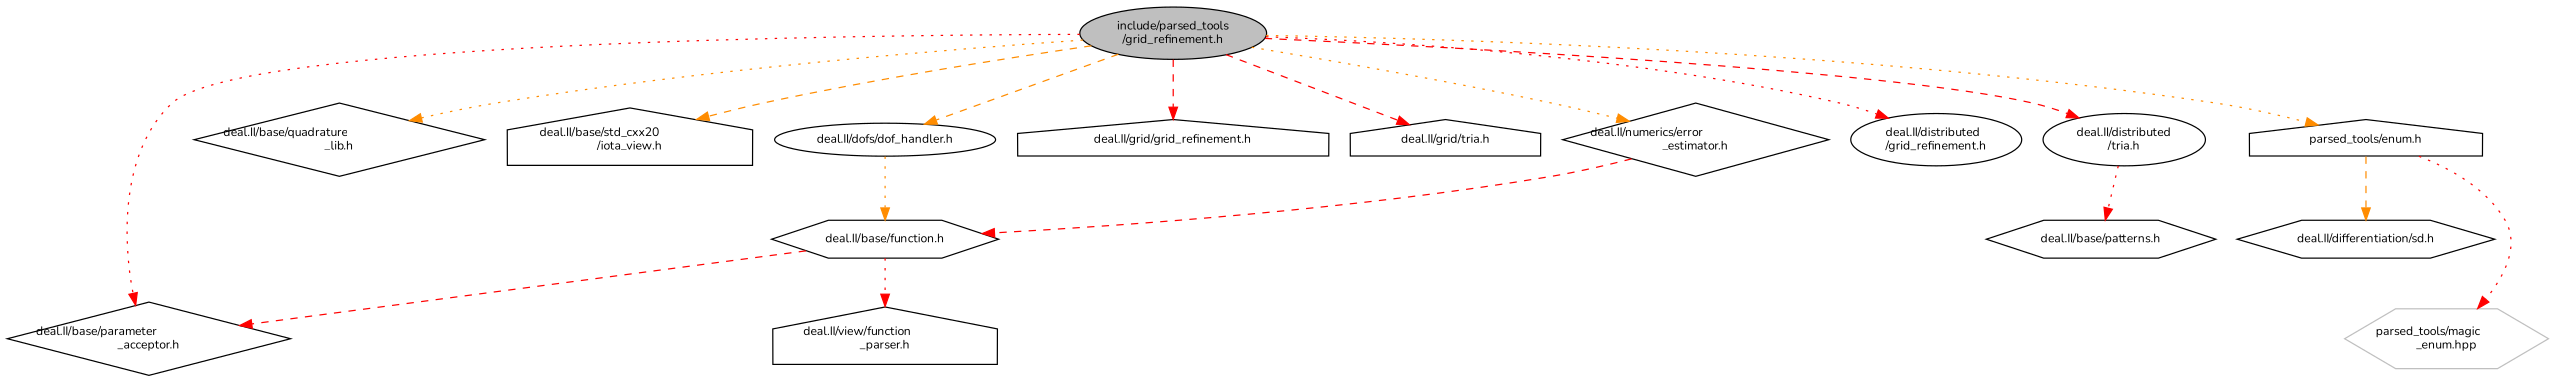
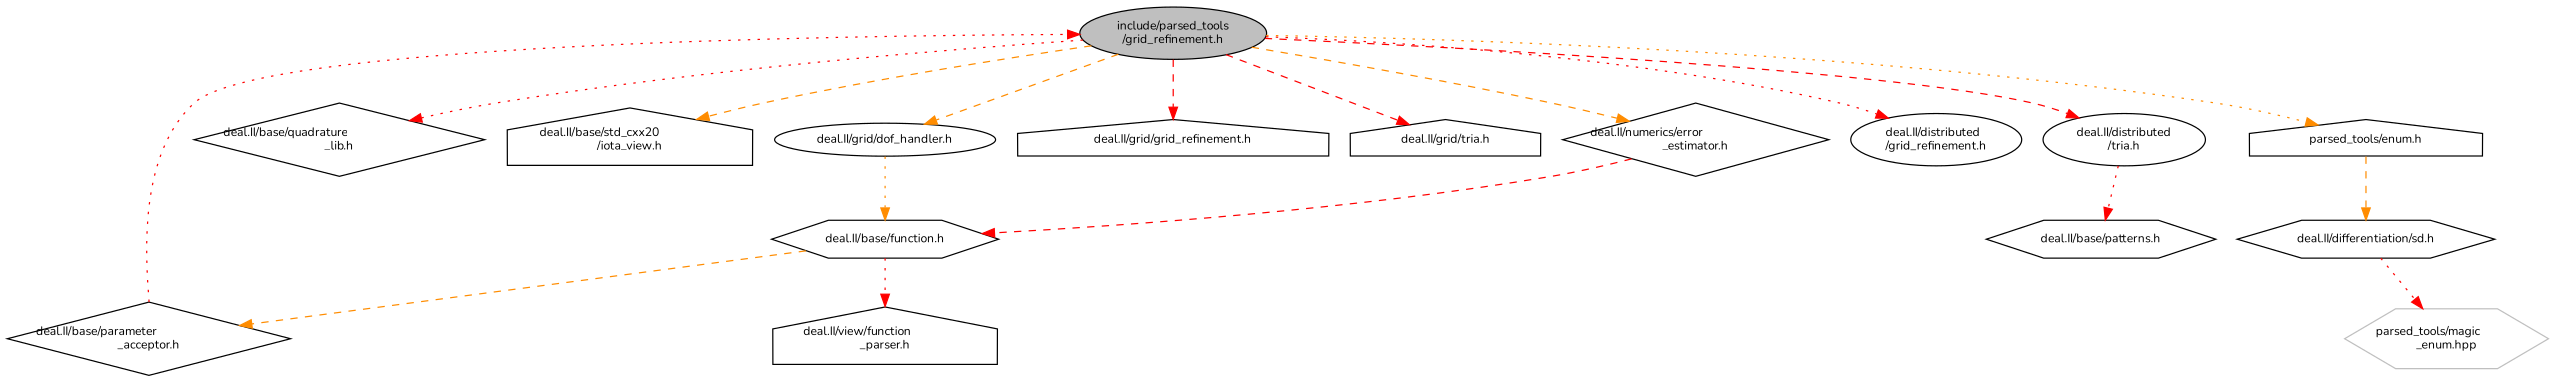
edge "include/parsed_tools /grid_refinement.h" -> "deal.II/base/parameter _acceptor.h": reversed
edge "include/parsed_tools /grid_refinement.h" -> "deal.II/base/quadrature _lib.h": color darkorange -> red
edge "include/parsed_tools /grid_refinement.h" -> "deal.II/numerics/error _estimator.h": style dotted -> dashed
node "deal.II/dofs/dof_handler.h": label "deal.II/dofs/dof_handler.h" -> "deal.II/grid/dof_handler.h"
edge "parsed_tools/enum.h" -> "parsed_tools/magic _enum.hpp": now "deal.II/differentiation/sd.h" -> "parsed_tools/magic _enum.hpp"
edge "deal.II/base/function.h" -> "deal.II/base/parameter _acceptor.h": color red -> darkorange
